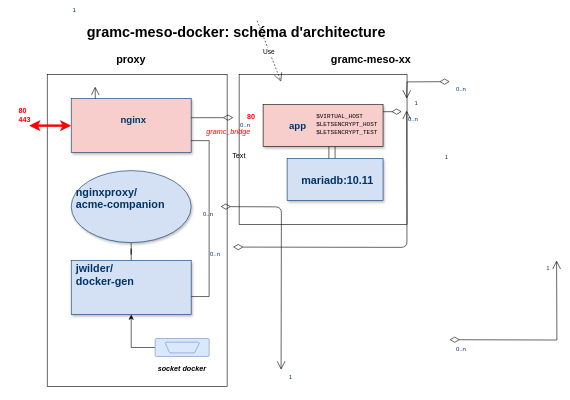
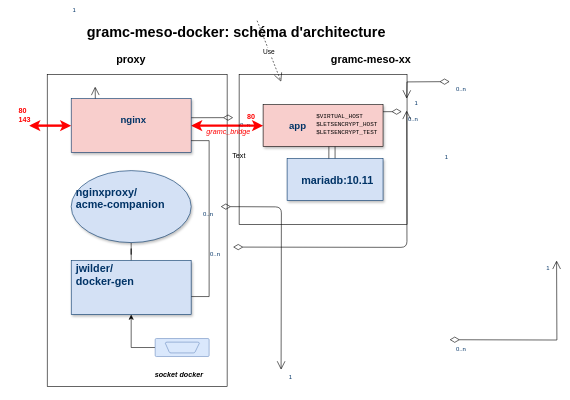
node "80 443": label "80 443" -> "80 143"
edge "nginx" -- "app": added
node "socket docker": moved (182, 369) -> (179, 375)
